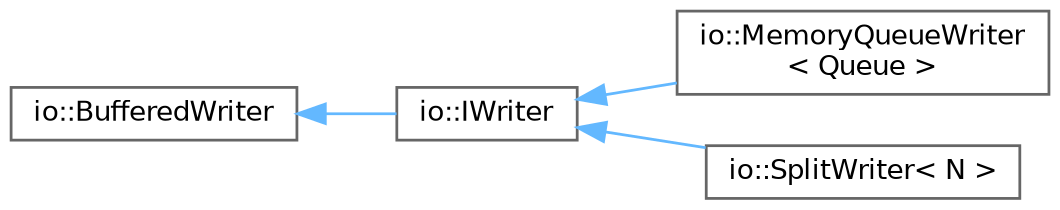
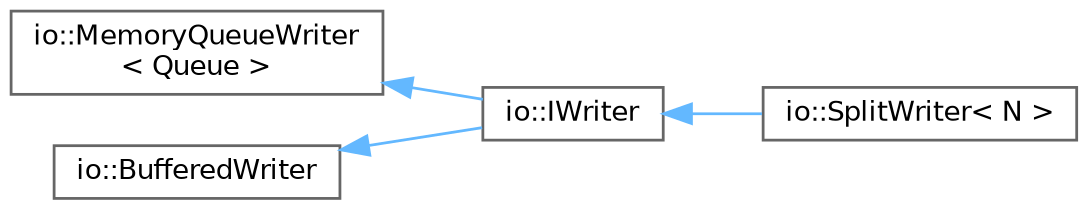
edge "io::MemoryQueueWriter < Queue >" -> "io::IWriter": reversed
